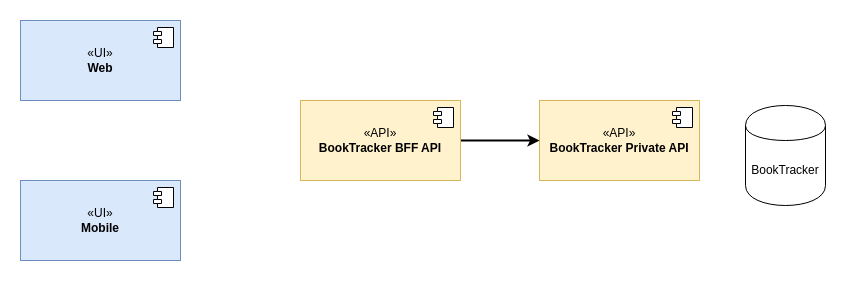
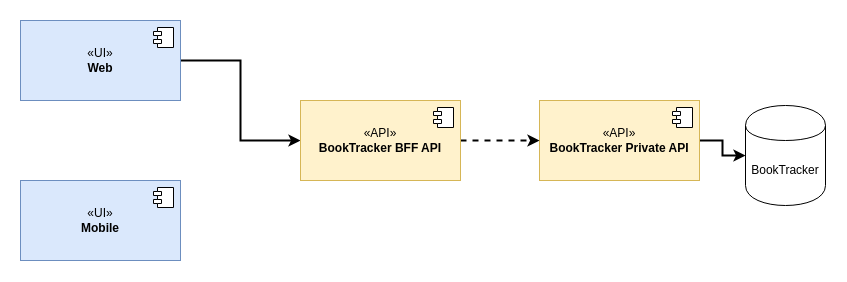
edge "«UI» Web" -> "«API» BookTracker BFF API": added
edge "«API» BookTracker BFF API" -> "«API» BookTracker Private API": style solid -> dashed
edge "«API» BookTracker Private API" -> "BookTracker": added
